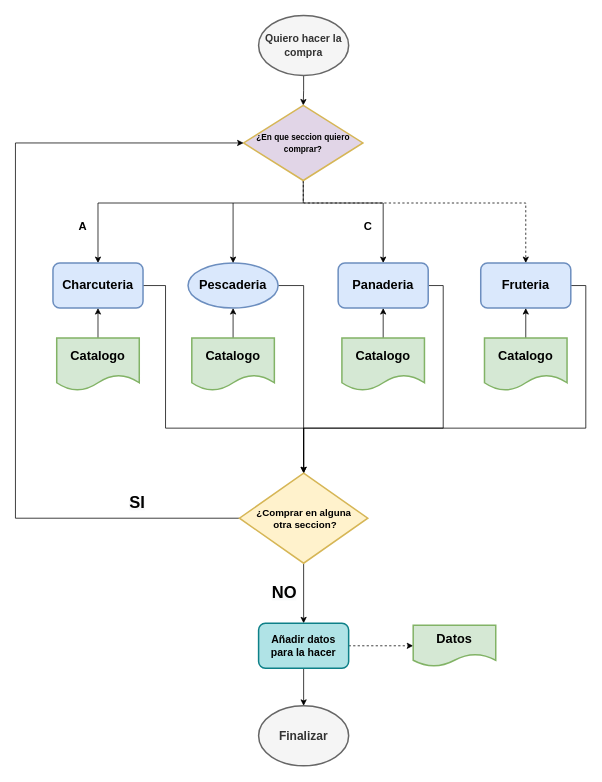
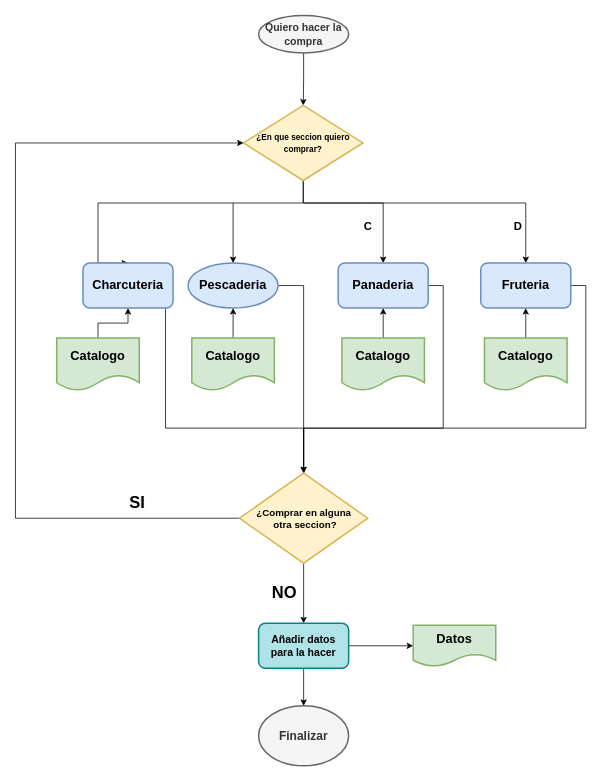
node "Quiero hacer la compra": size 90x60 -> 90x38
node "¿En que seccion quiero comprar?": fillcolor #e1d5e7 -> #fff2cc
edge "¿En que seccion quiero comprar?" -> "Fruteria": style dashed -> solid
node "A": removed
node "D": added
node "Charcuteria": moved (98, 285) -> (128, 285)
edge "Añadir datos para la hacer" -> "Datos": style dashed -> solid
